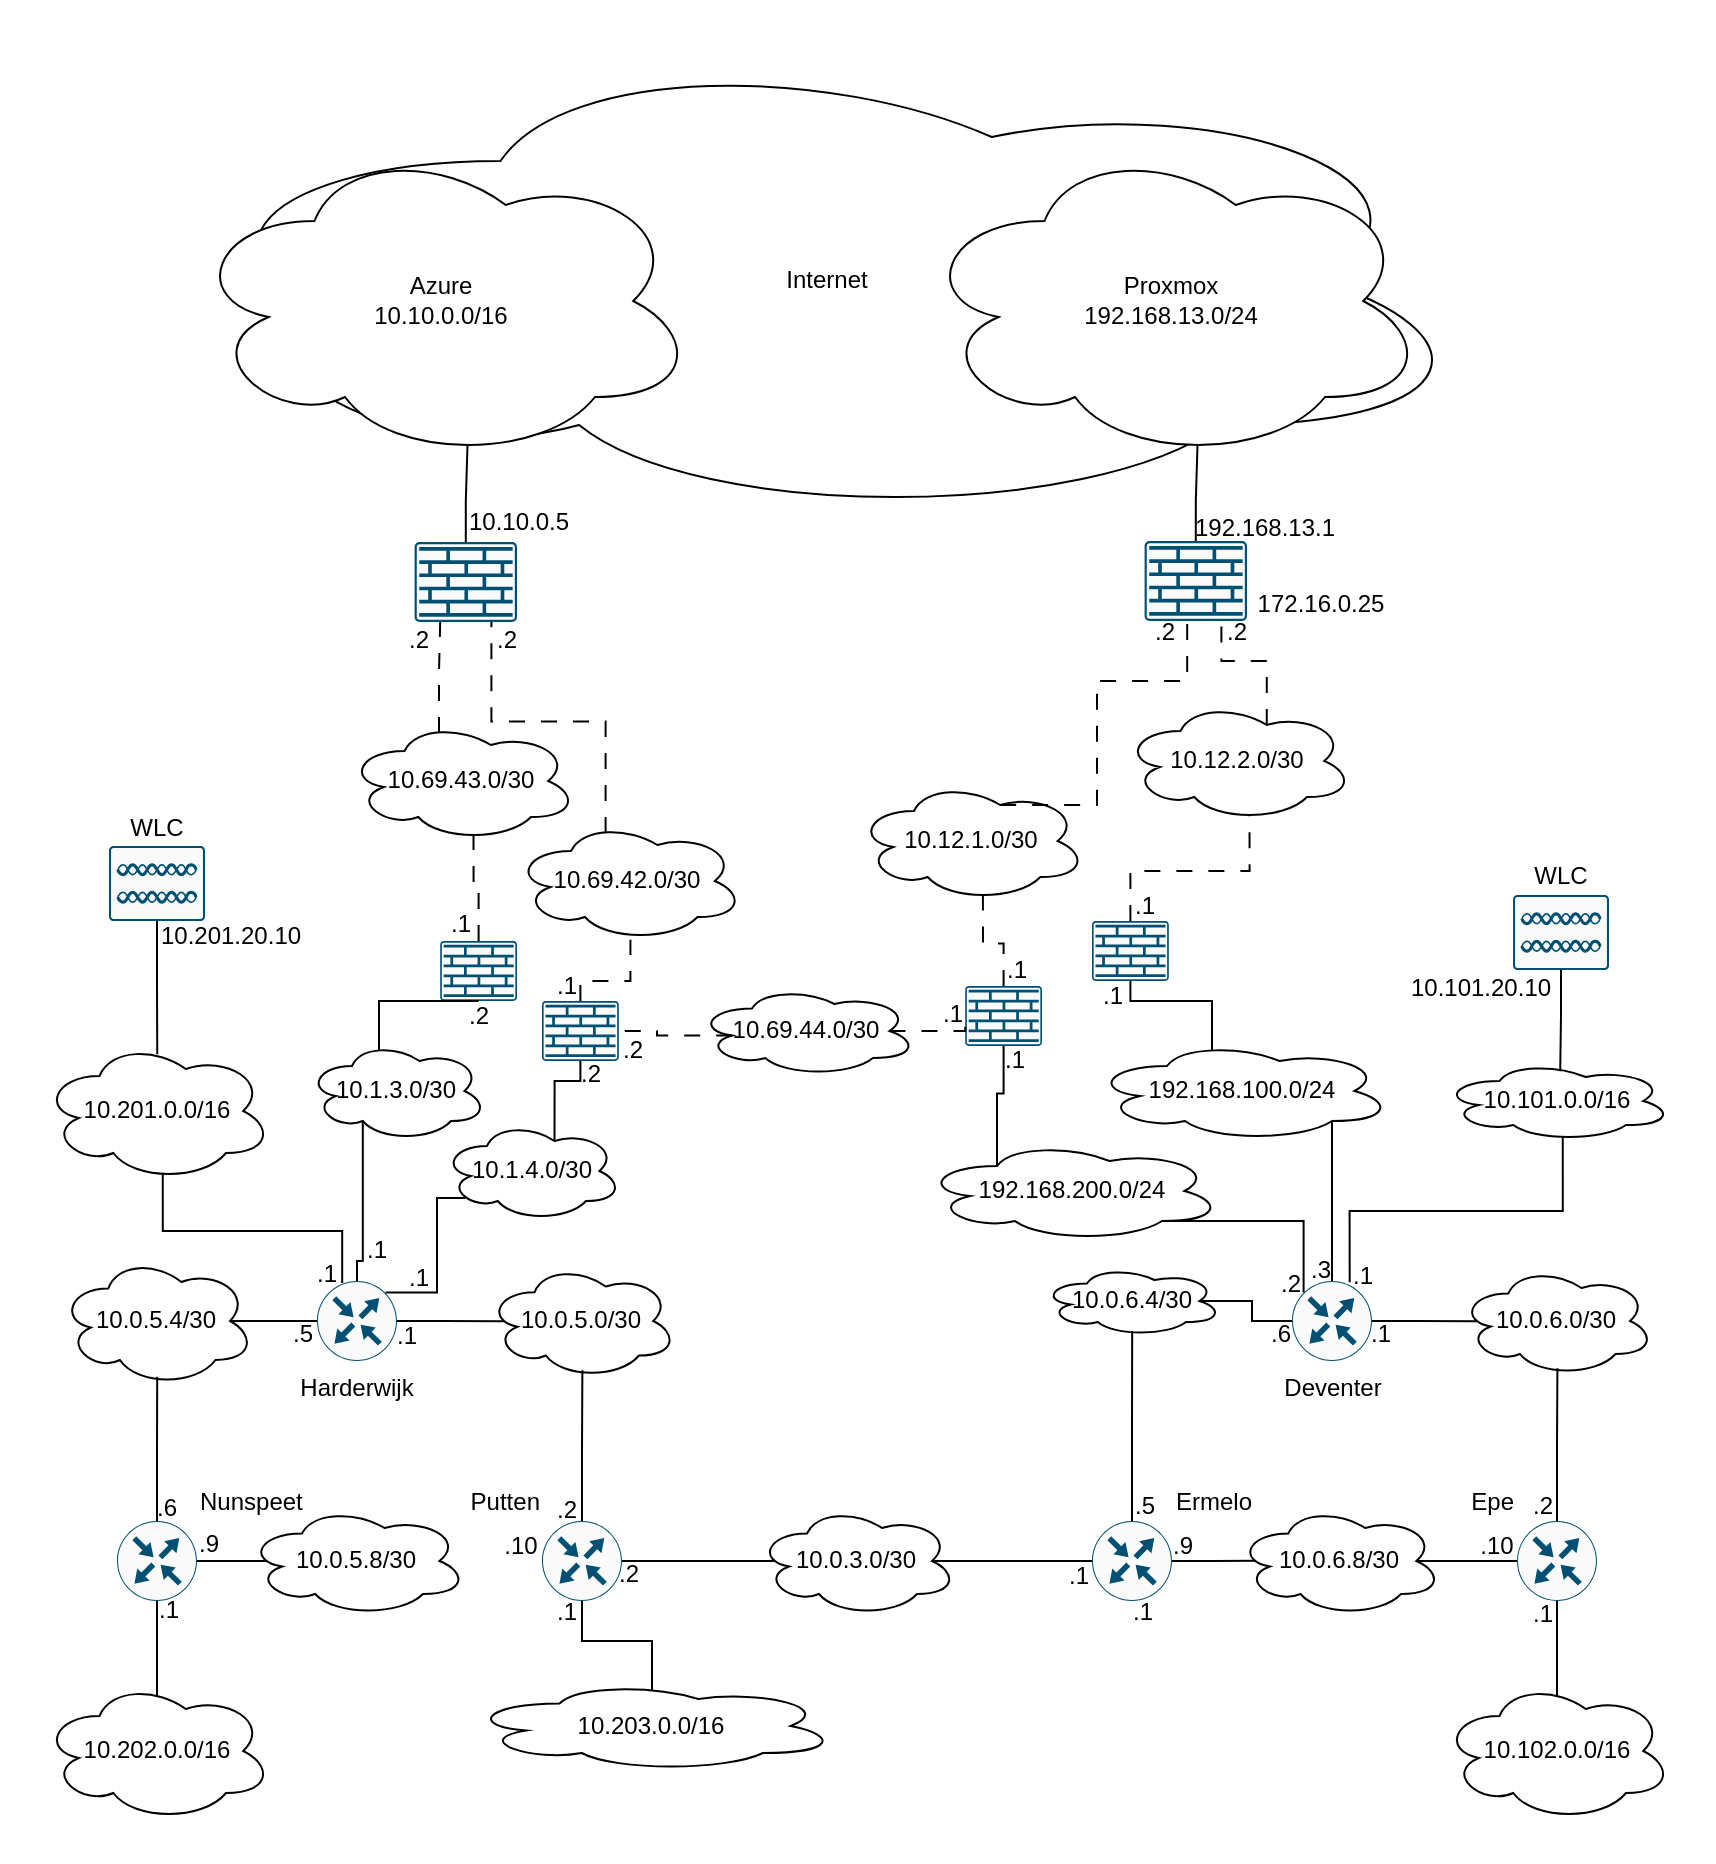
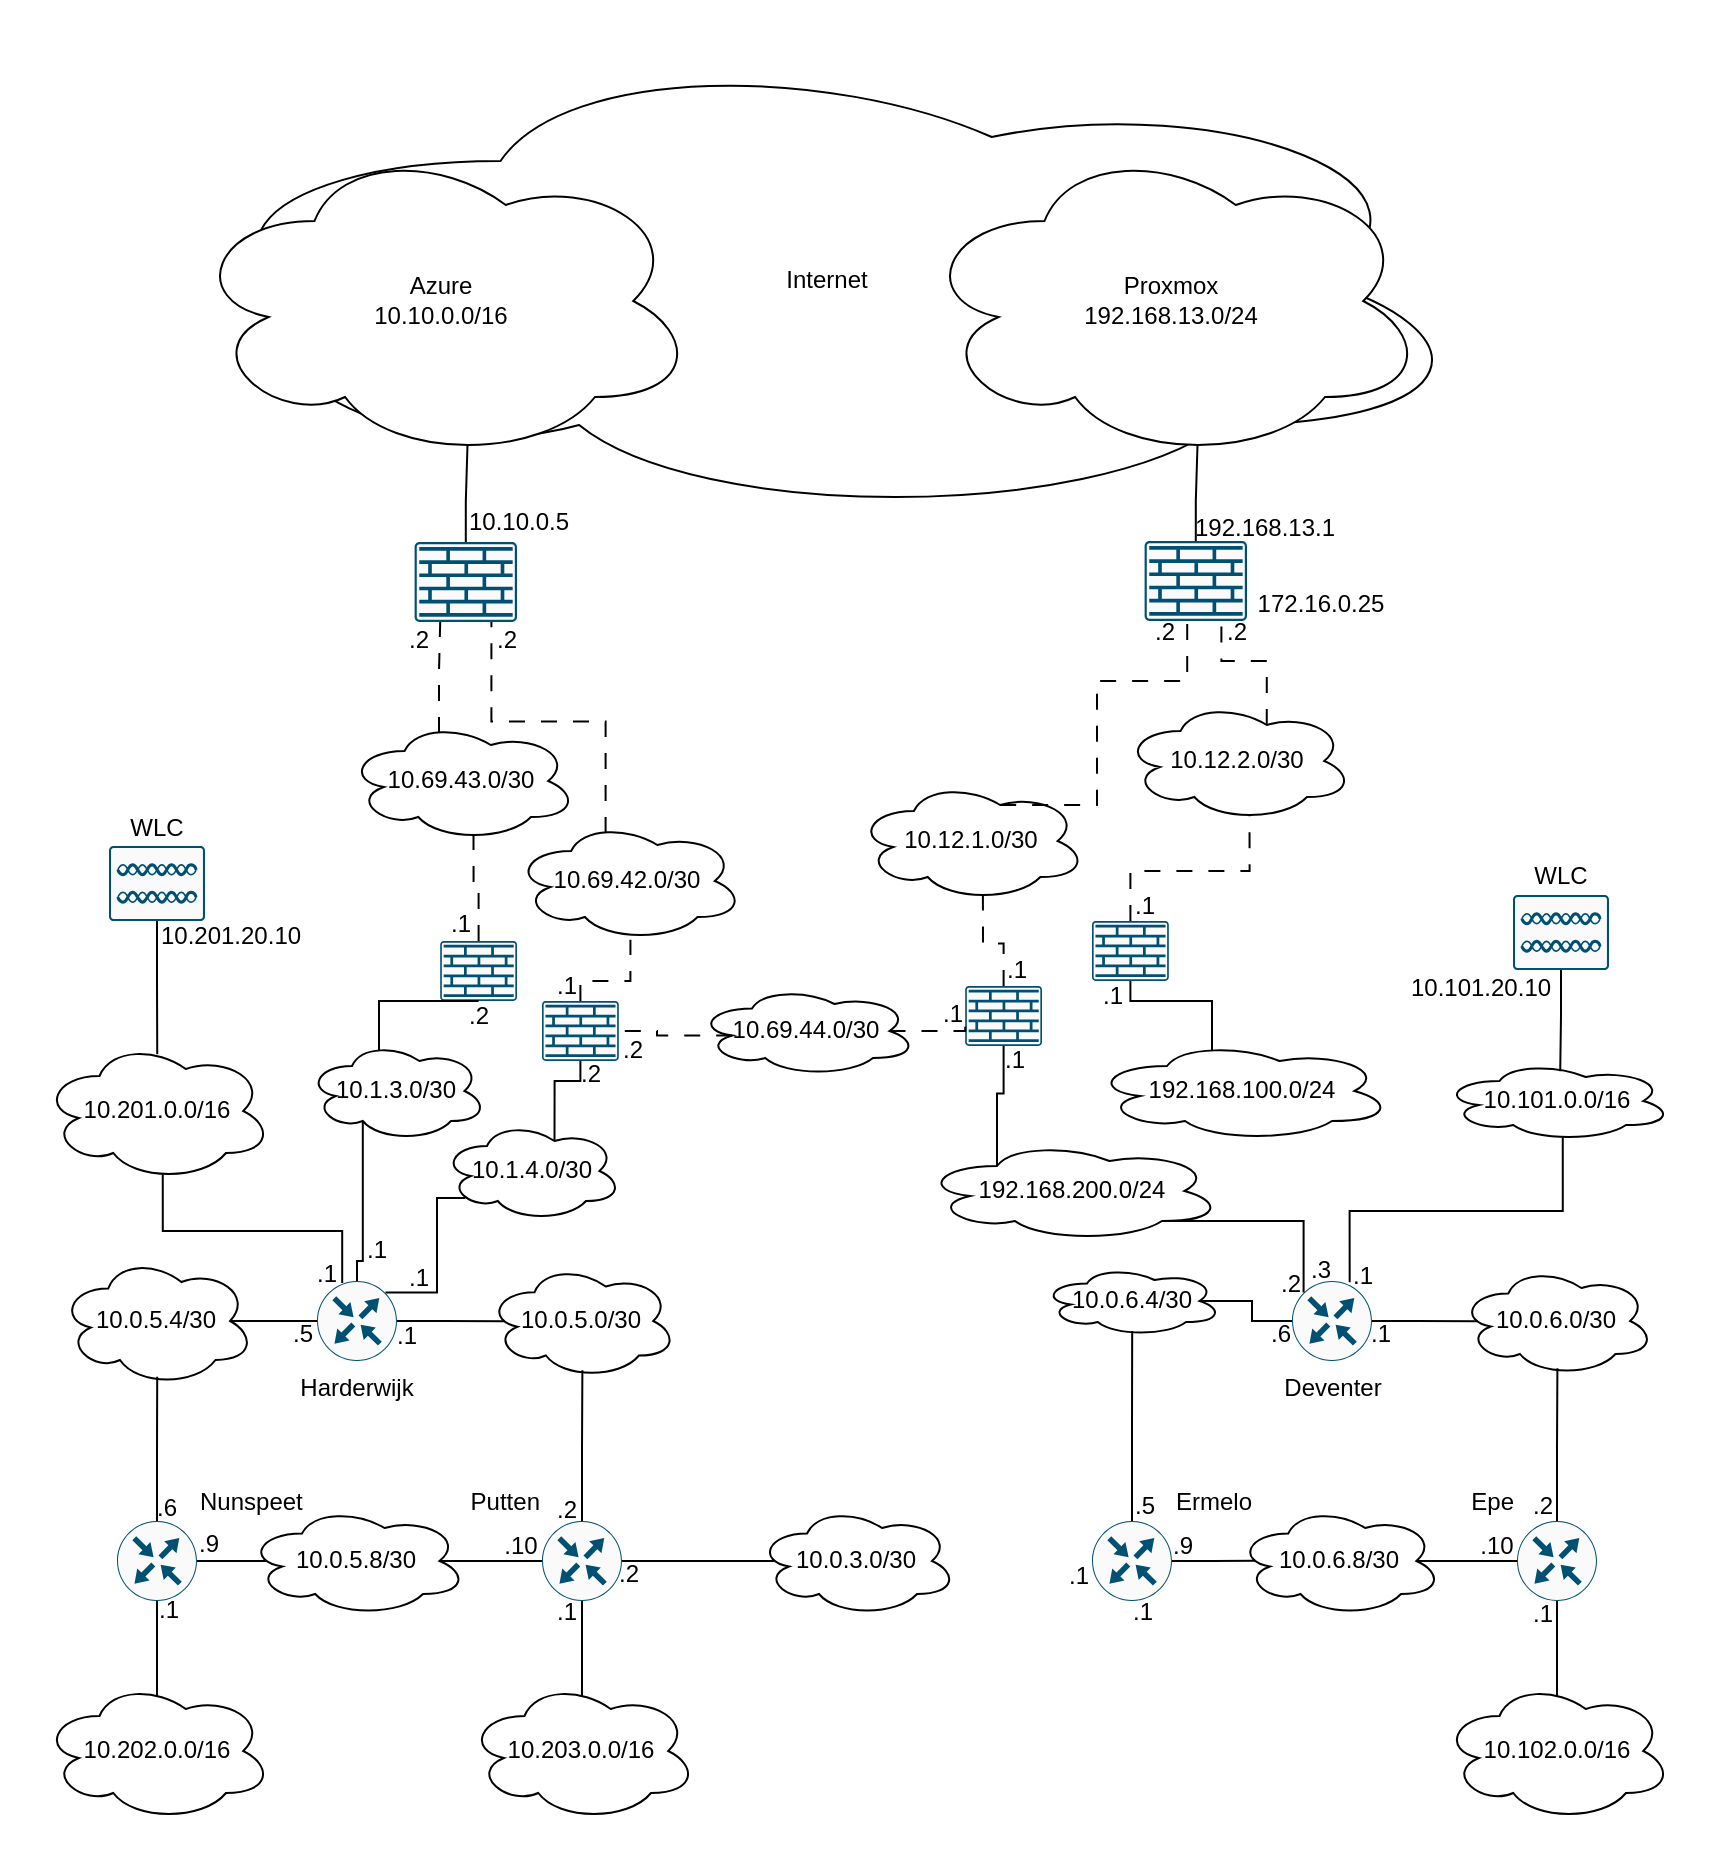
edge "192.168.100.0/24" -- "Deventer": removed
edge "10.0.5.8/30" -- "Putten": added
edge "10.0.3.0/30" -- "Ermelo": removed
node "10.203.0.0/16": size 370x90 -> 230x140
